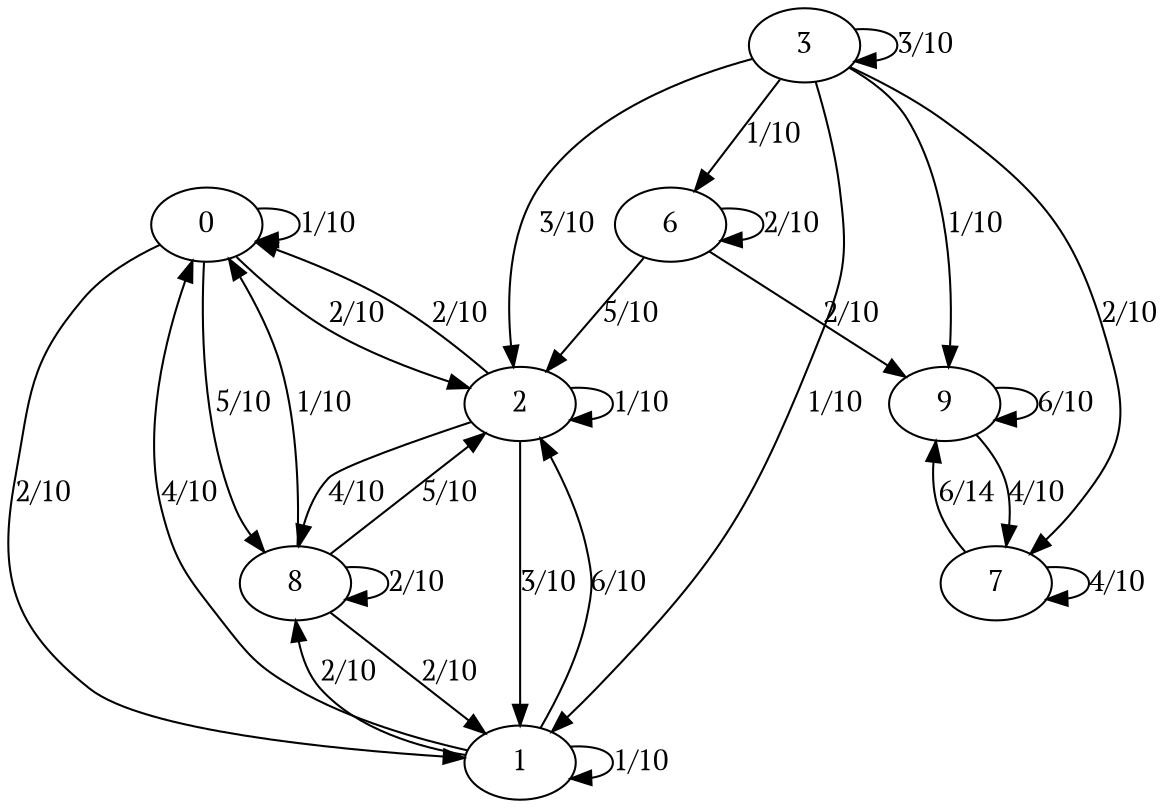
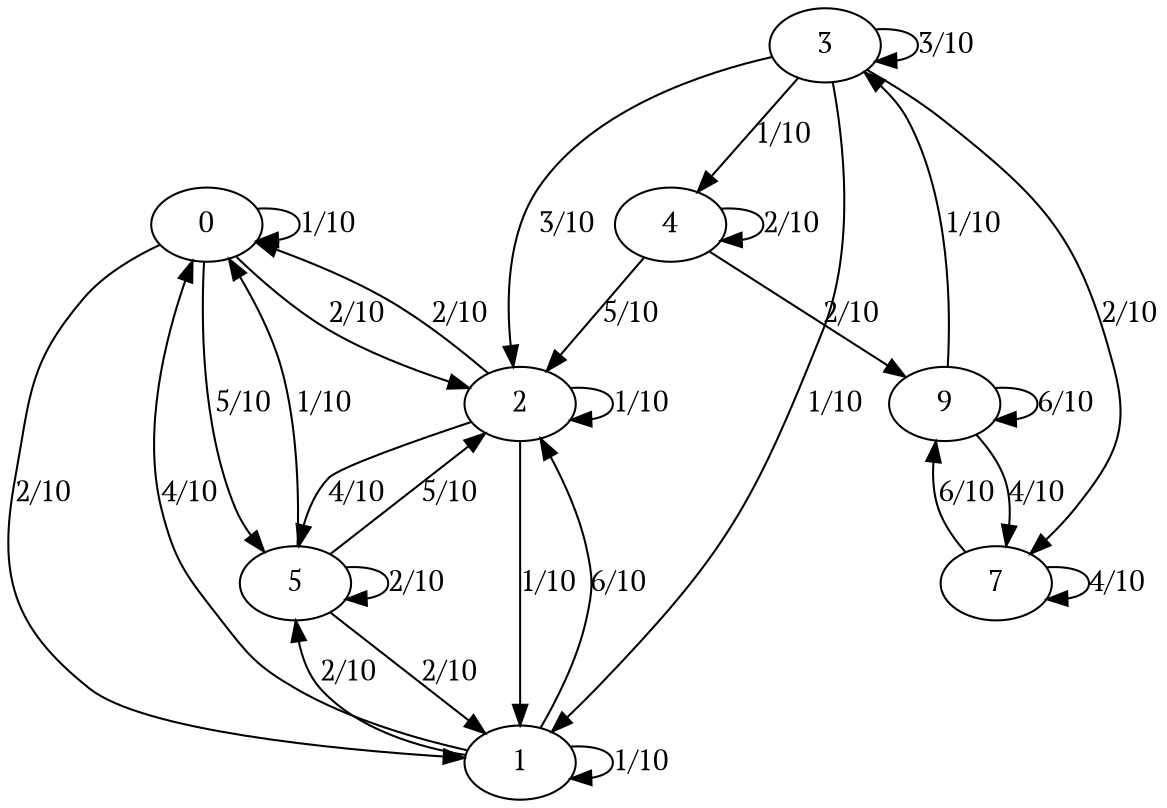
edge "3" -> "9": reversed
node "6": label "6" -> "4"
edge "7" -> "9": label "6/14" -> "6/10"
node "8": label "8" -> "5"
edge "2" -> "1": label "3/10" -> "1/10"
